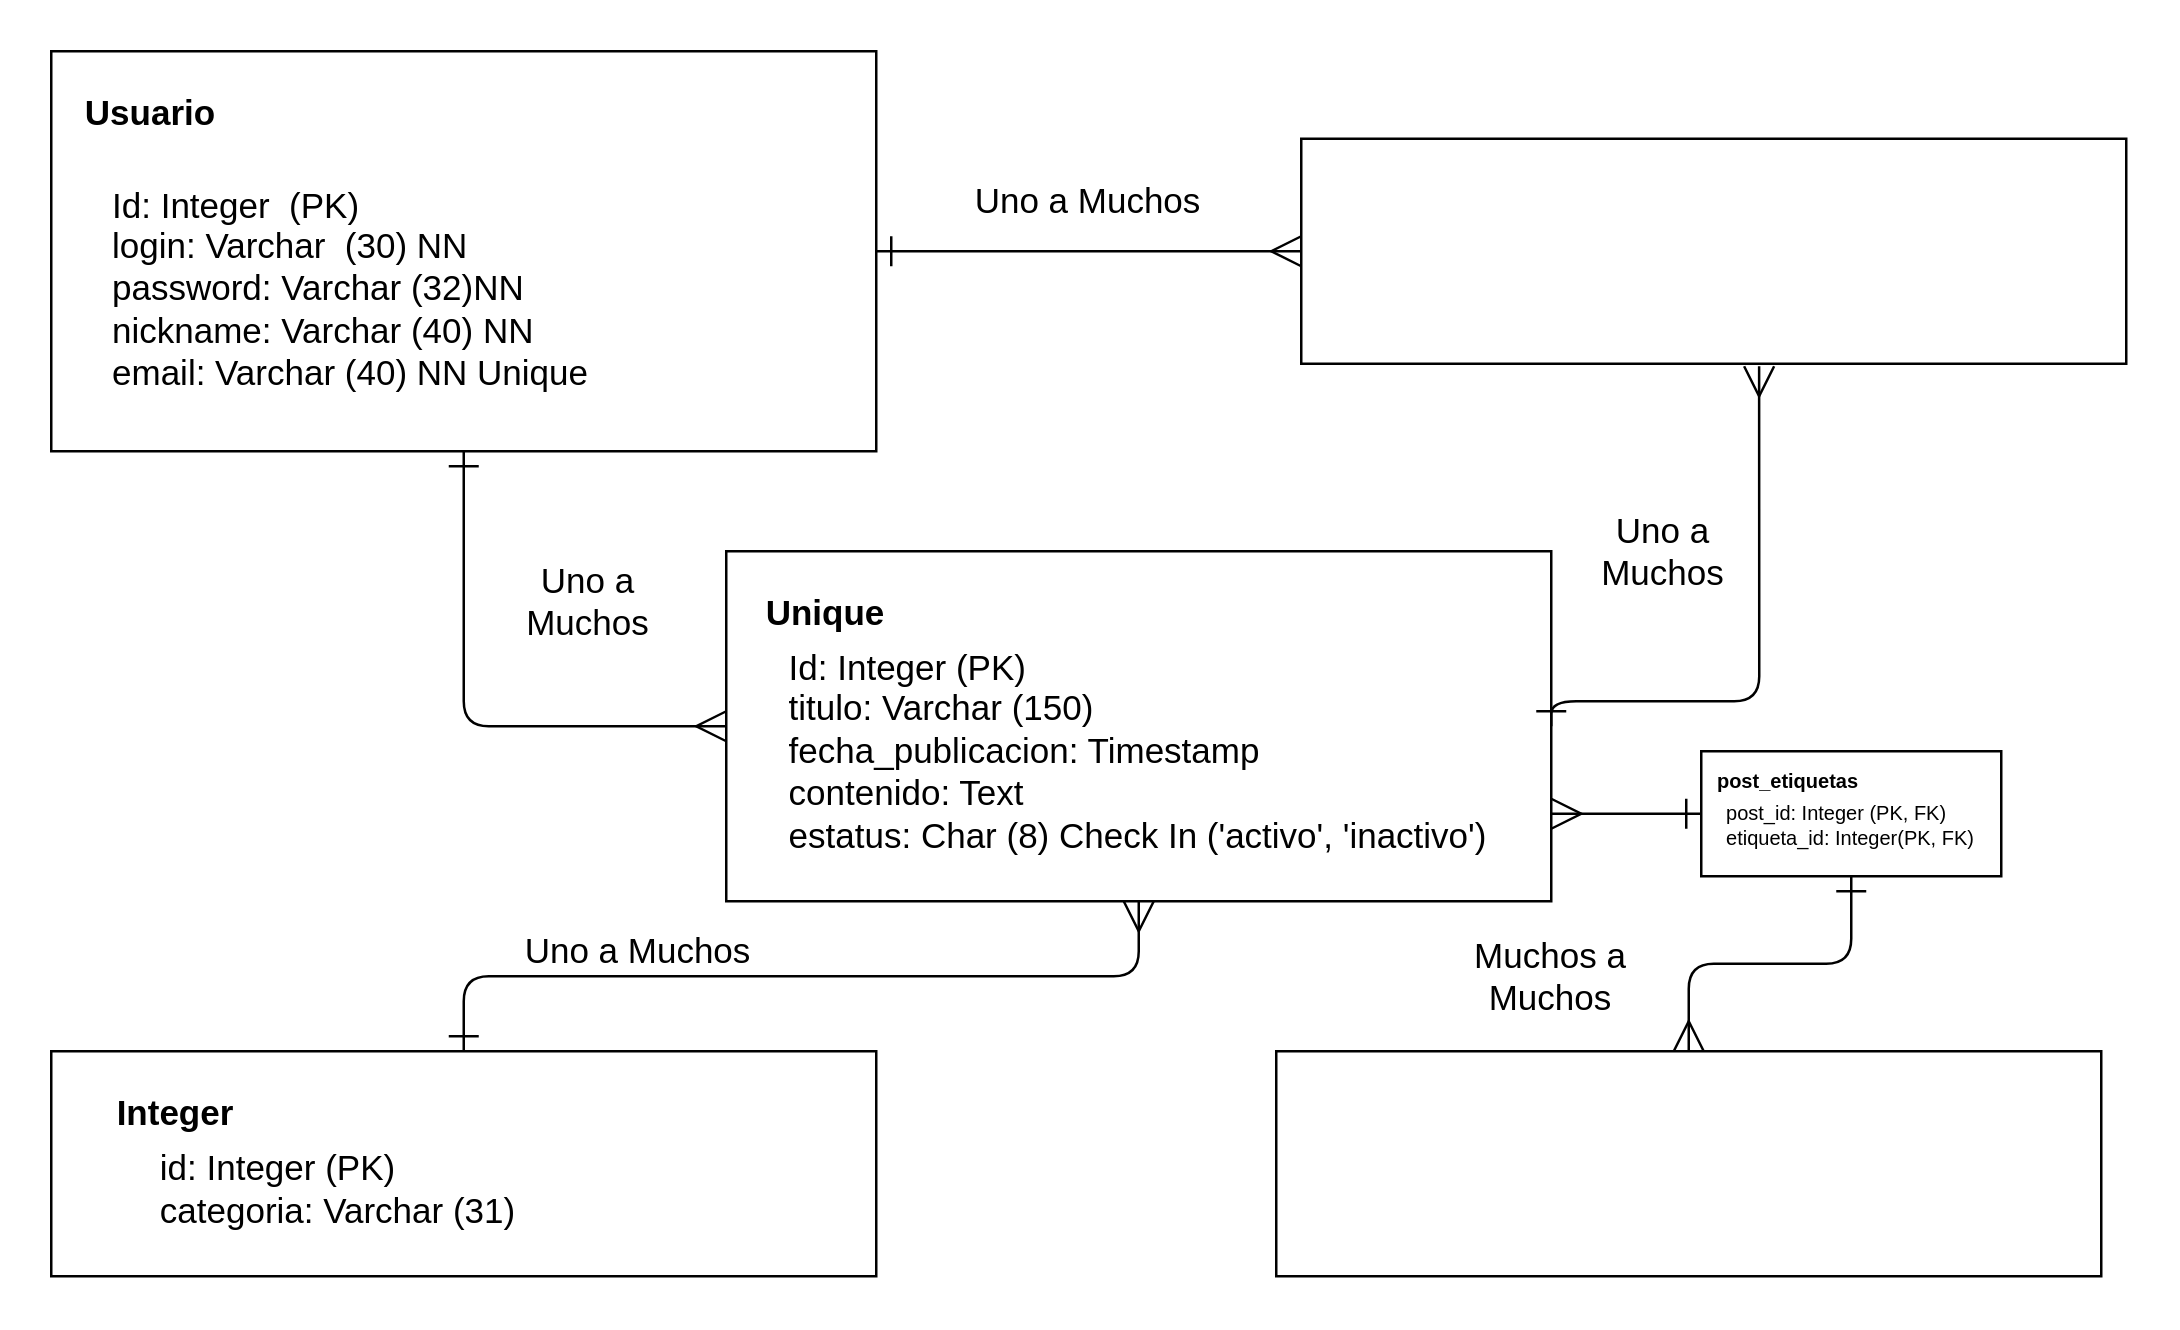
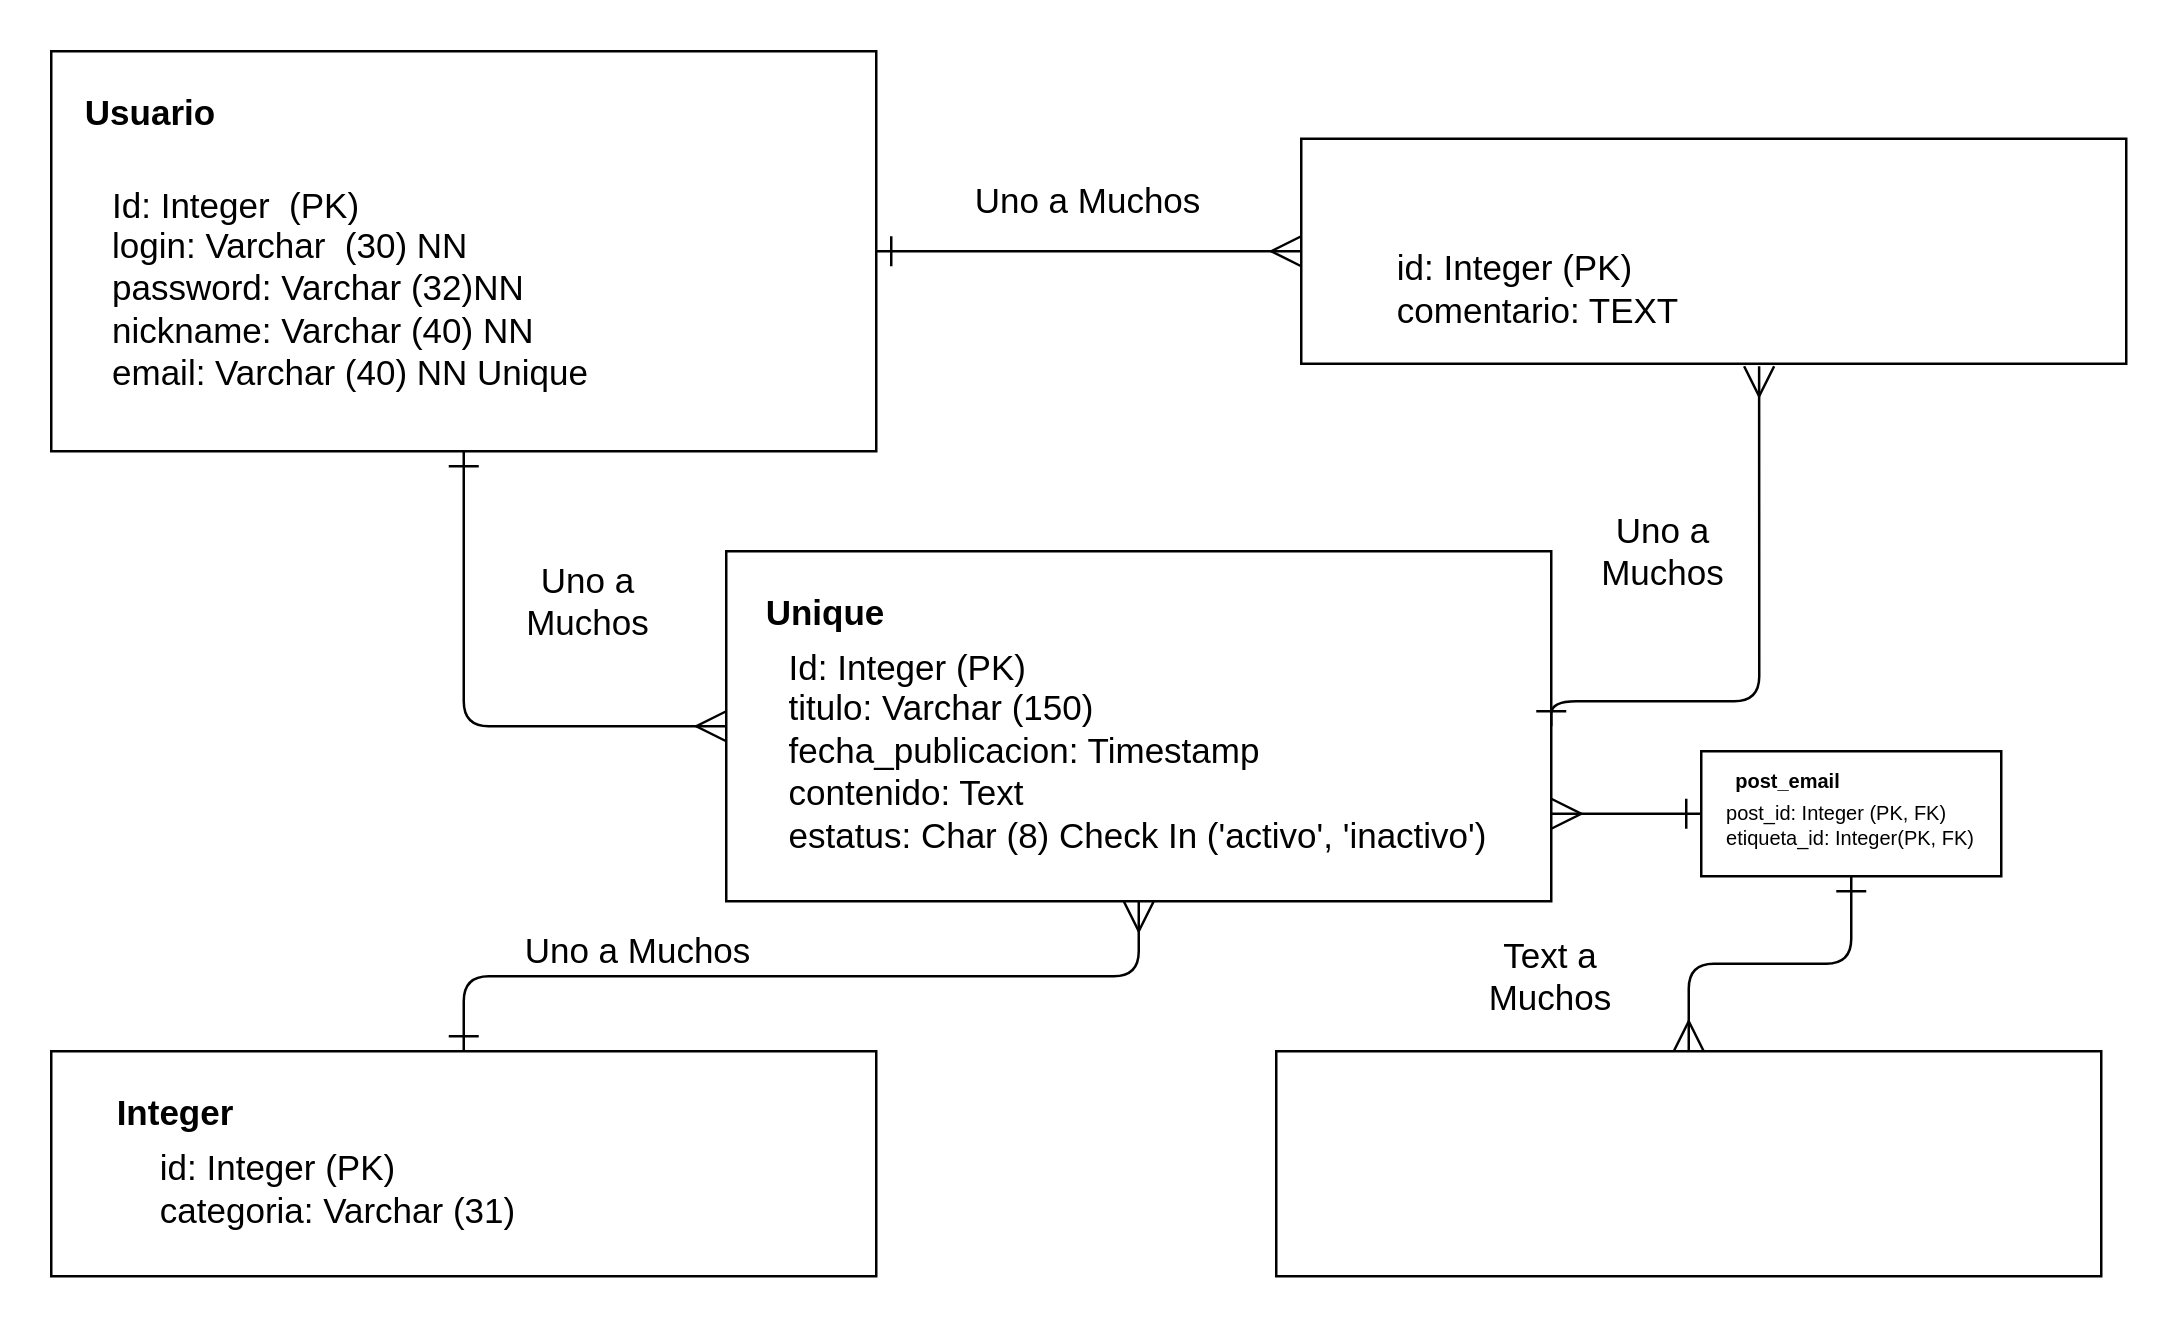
node "id: Integer (PK) comentario: TEXT": added
node "post_etiquetas": label "post_etiquetas" -> "post_email"
node "Muchos a Muchos": label "Muchos a Muchos" -> "Text a Muchos"
